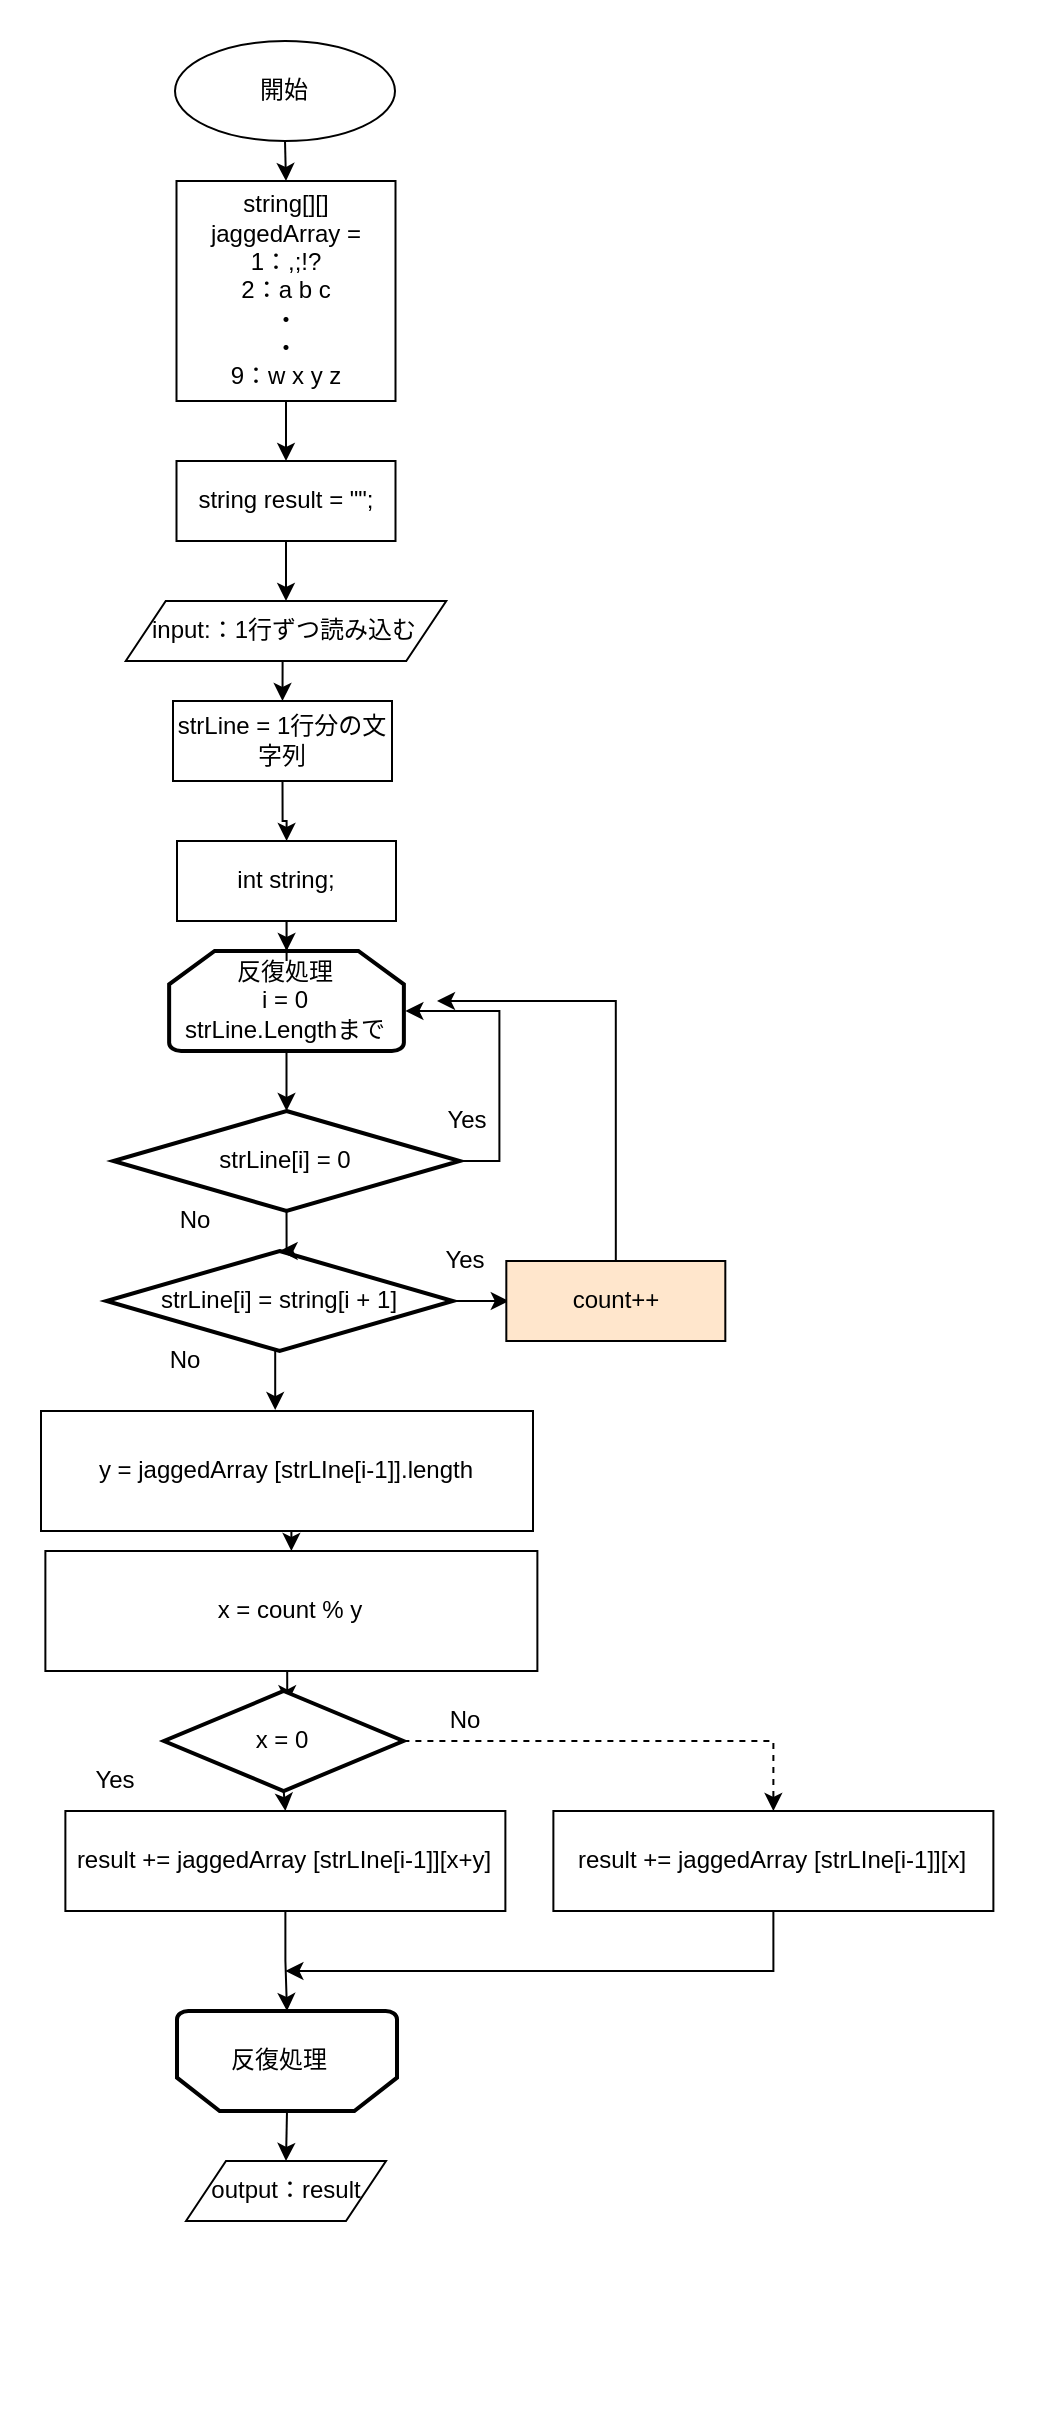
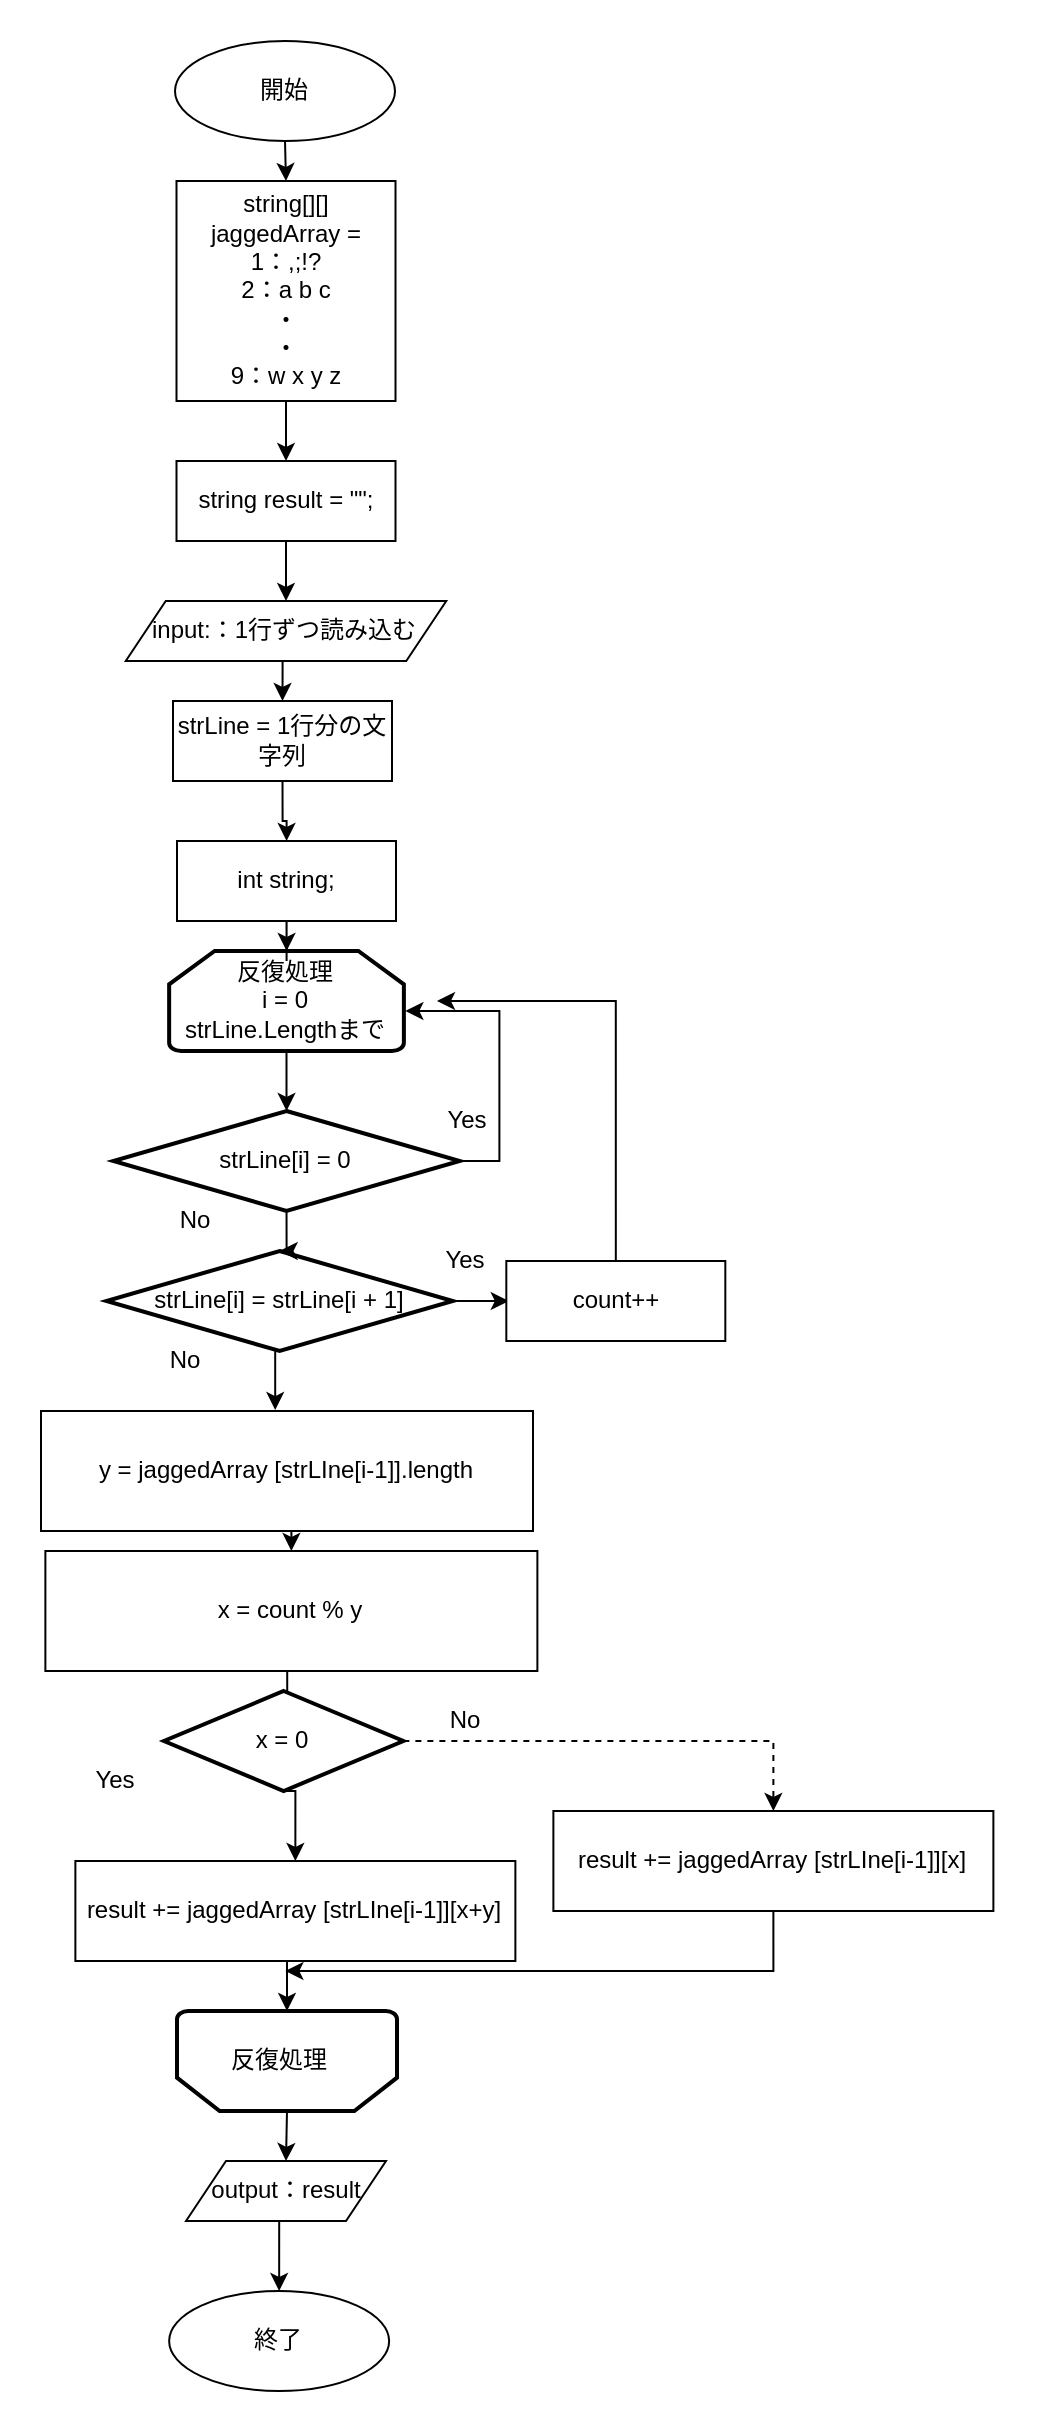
node "strLine[i] = string[i + 1]": label "strLine[i] = string[i + 1]" -> "strLine[i] = strLine[i + 1]"
node "count++": fillcolor #ffe6cc -> #ffffff
edge "x = count % y" -> "x = 0": arrowhead classic -> none
node "result += jaggedArray [strLIne[i-1]][x+y]": moved (285, 1861) -> (295, 1911)
edge "output：result" -> "終了": added
node "終了": added
